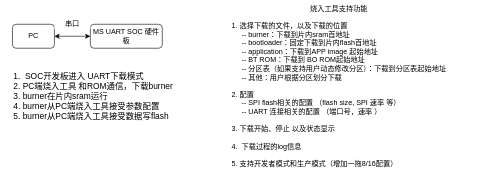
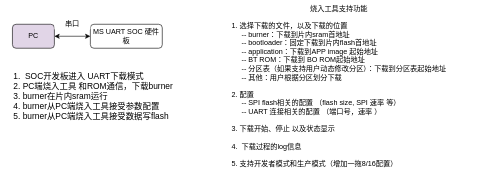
node "PC": fillcolor #ffffff -> #e1d5e7
